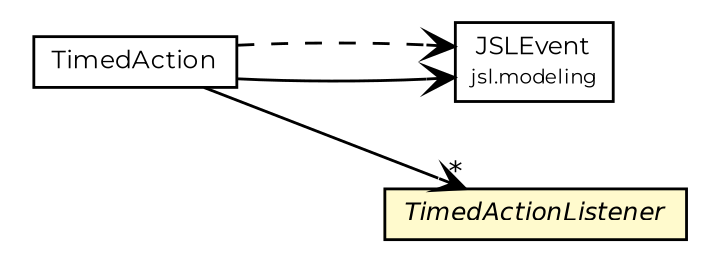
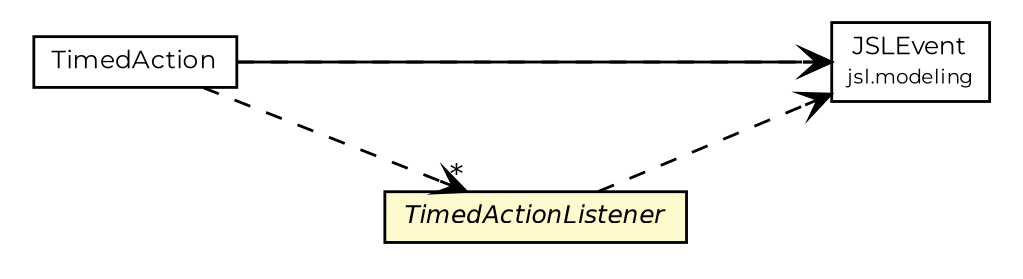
edge "TimedAction" -> "TimedActionListener": style solid -> dashed
edge "TimedActionListener" -> "JSLEvent": added
